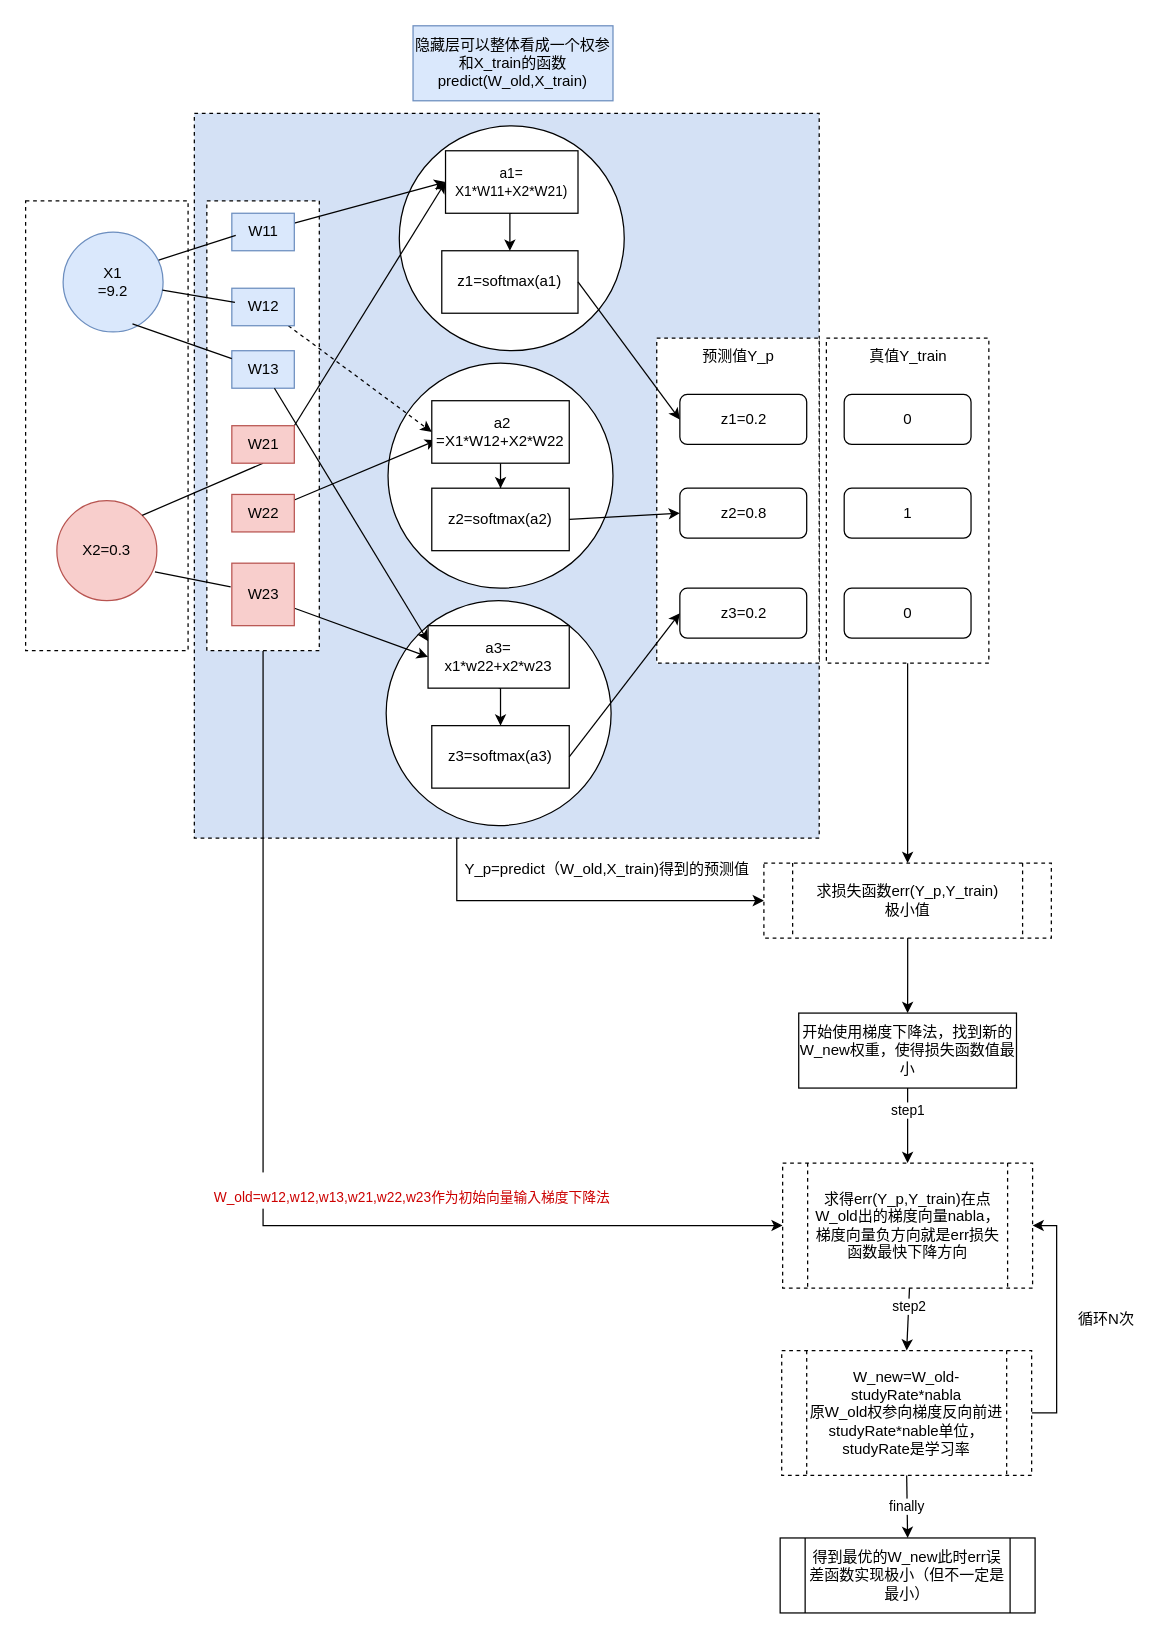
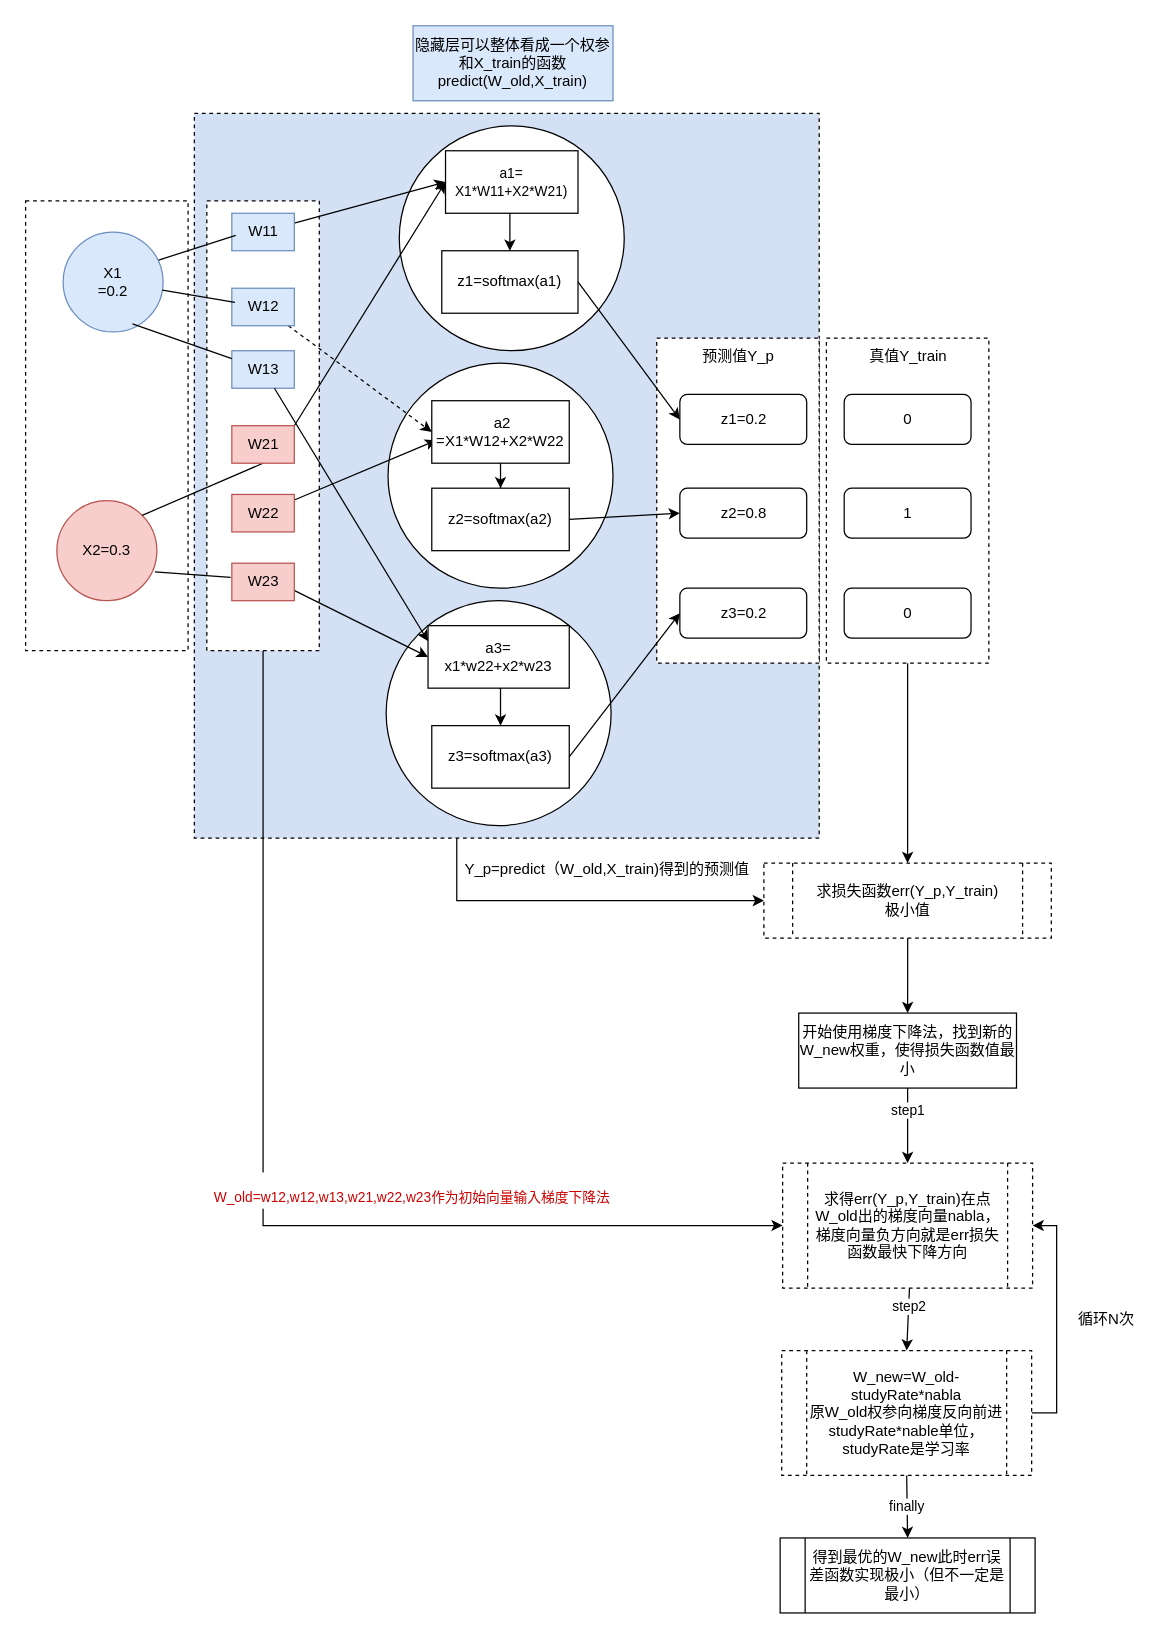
node "X1 =9.2": label "X1 =9.2" -> "X1 =0.2"
node "W23": size 63x63 -> 63x38
